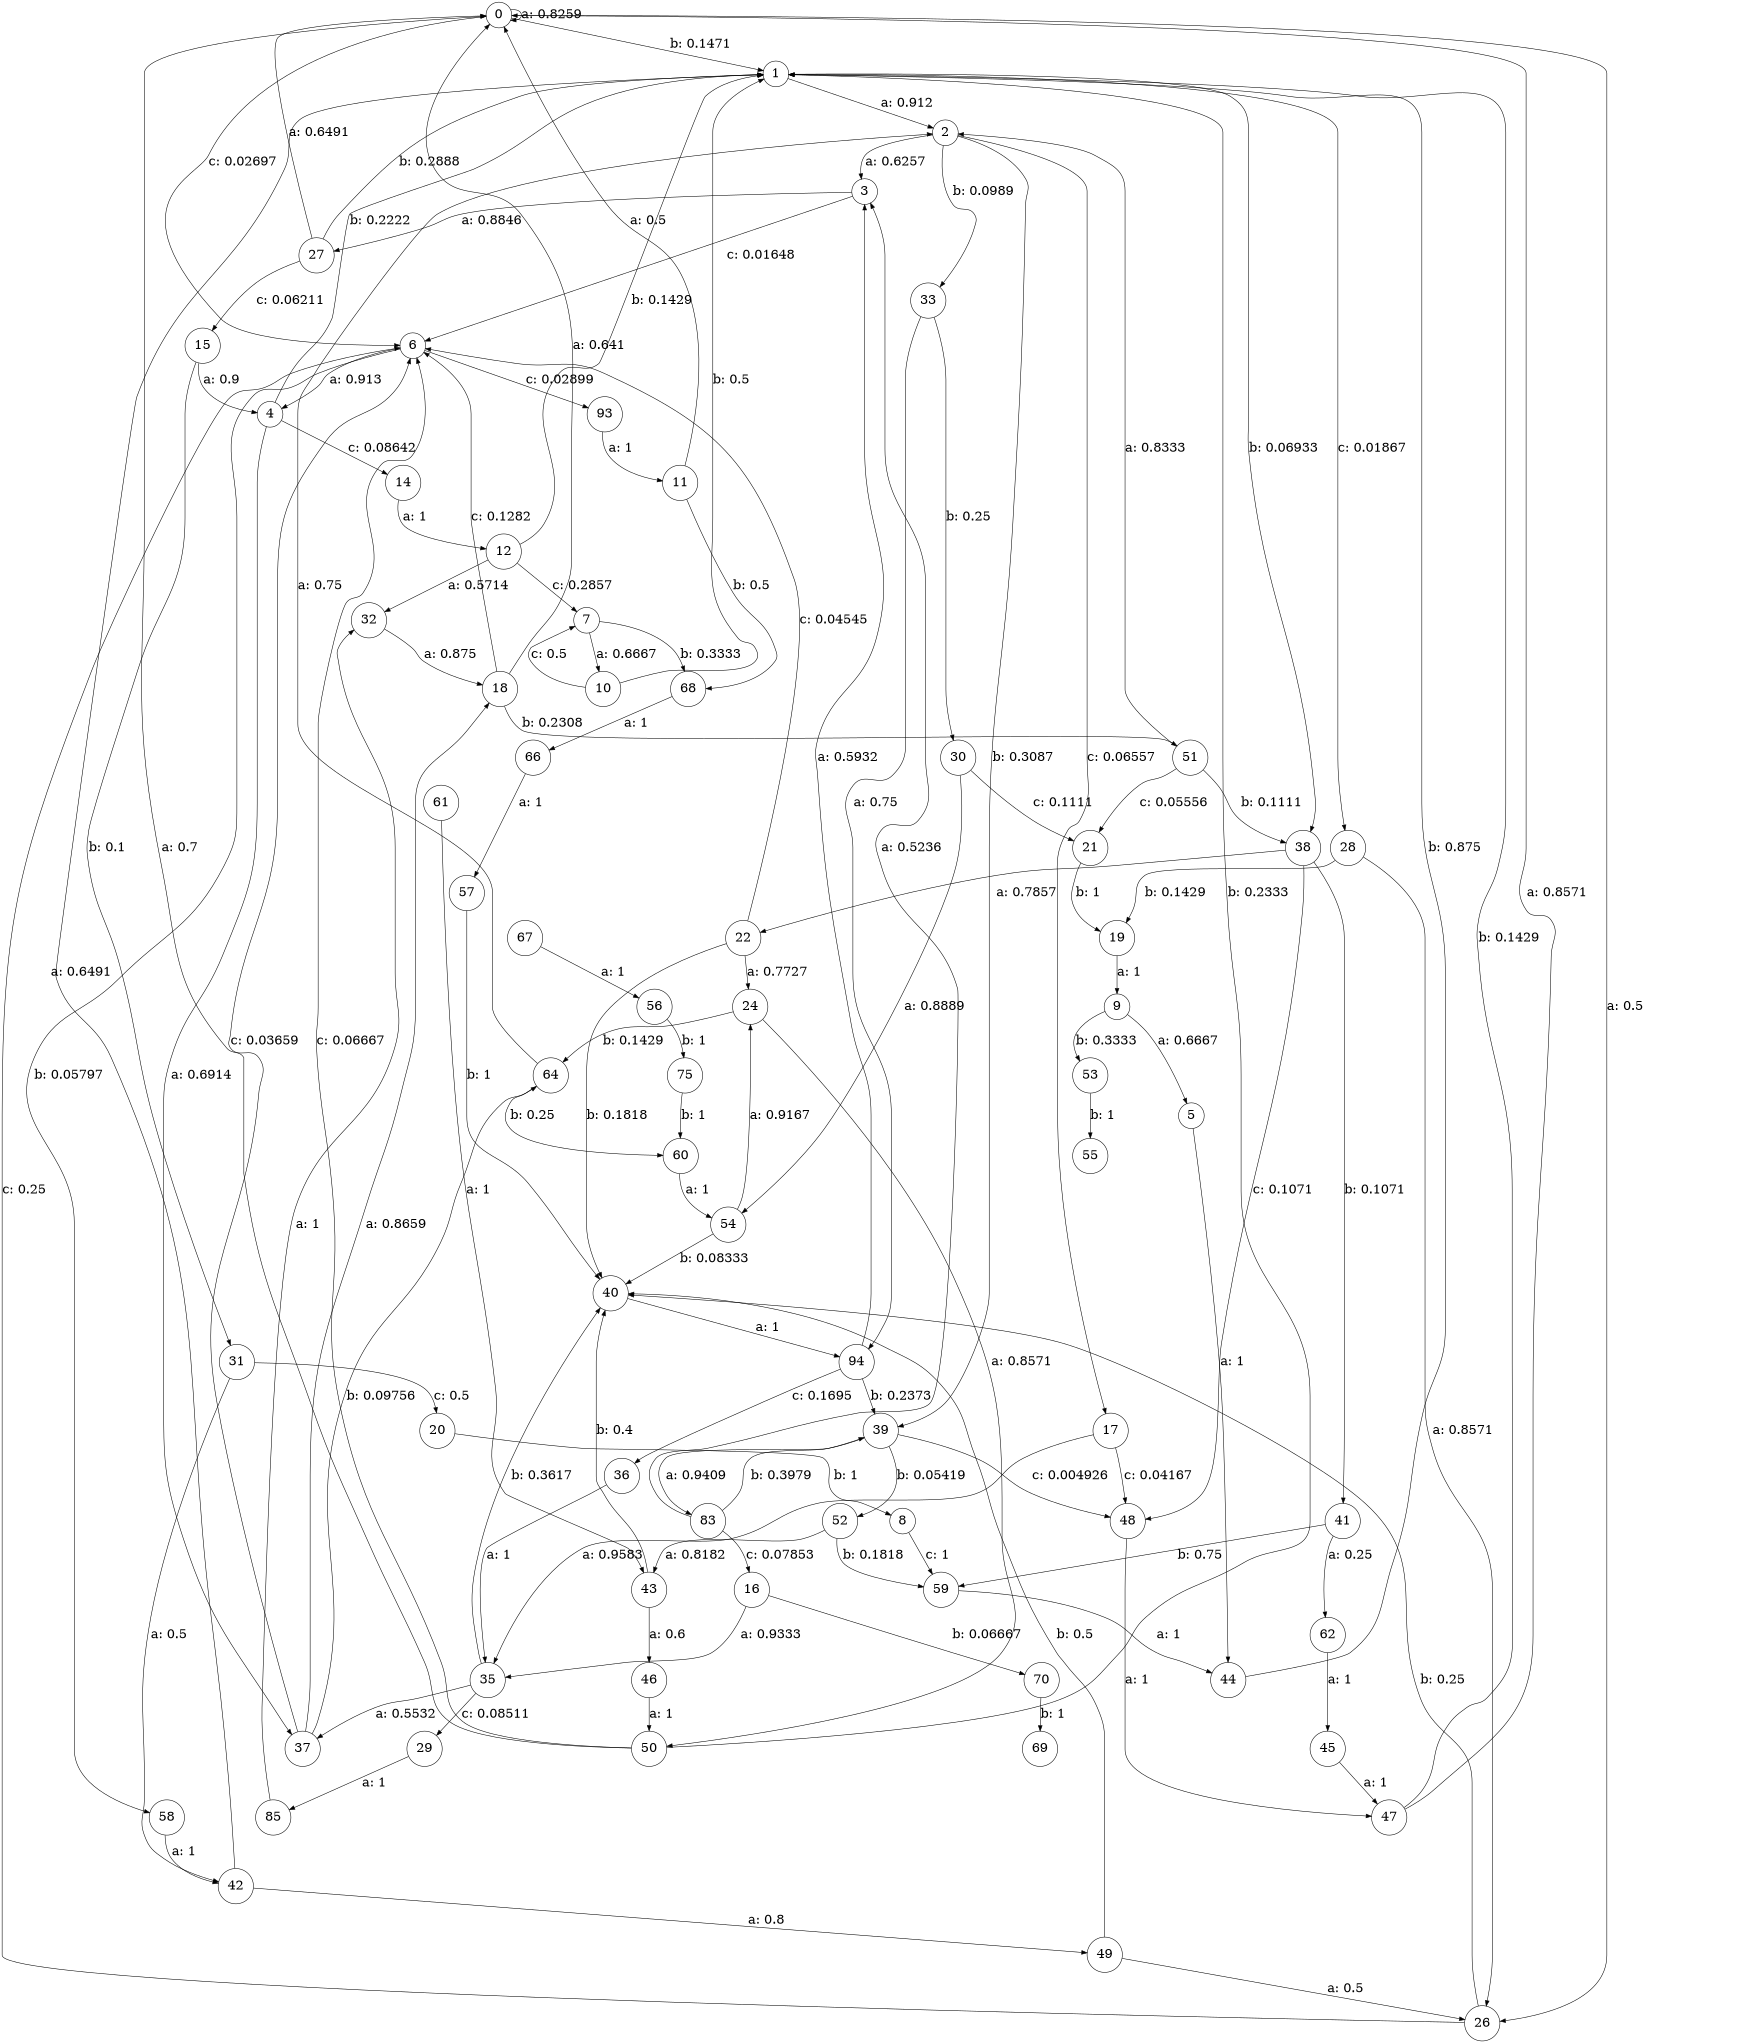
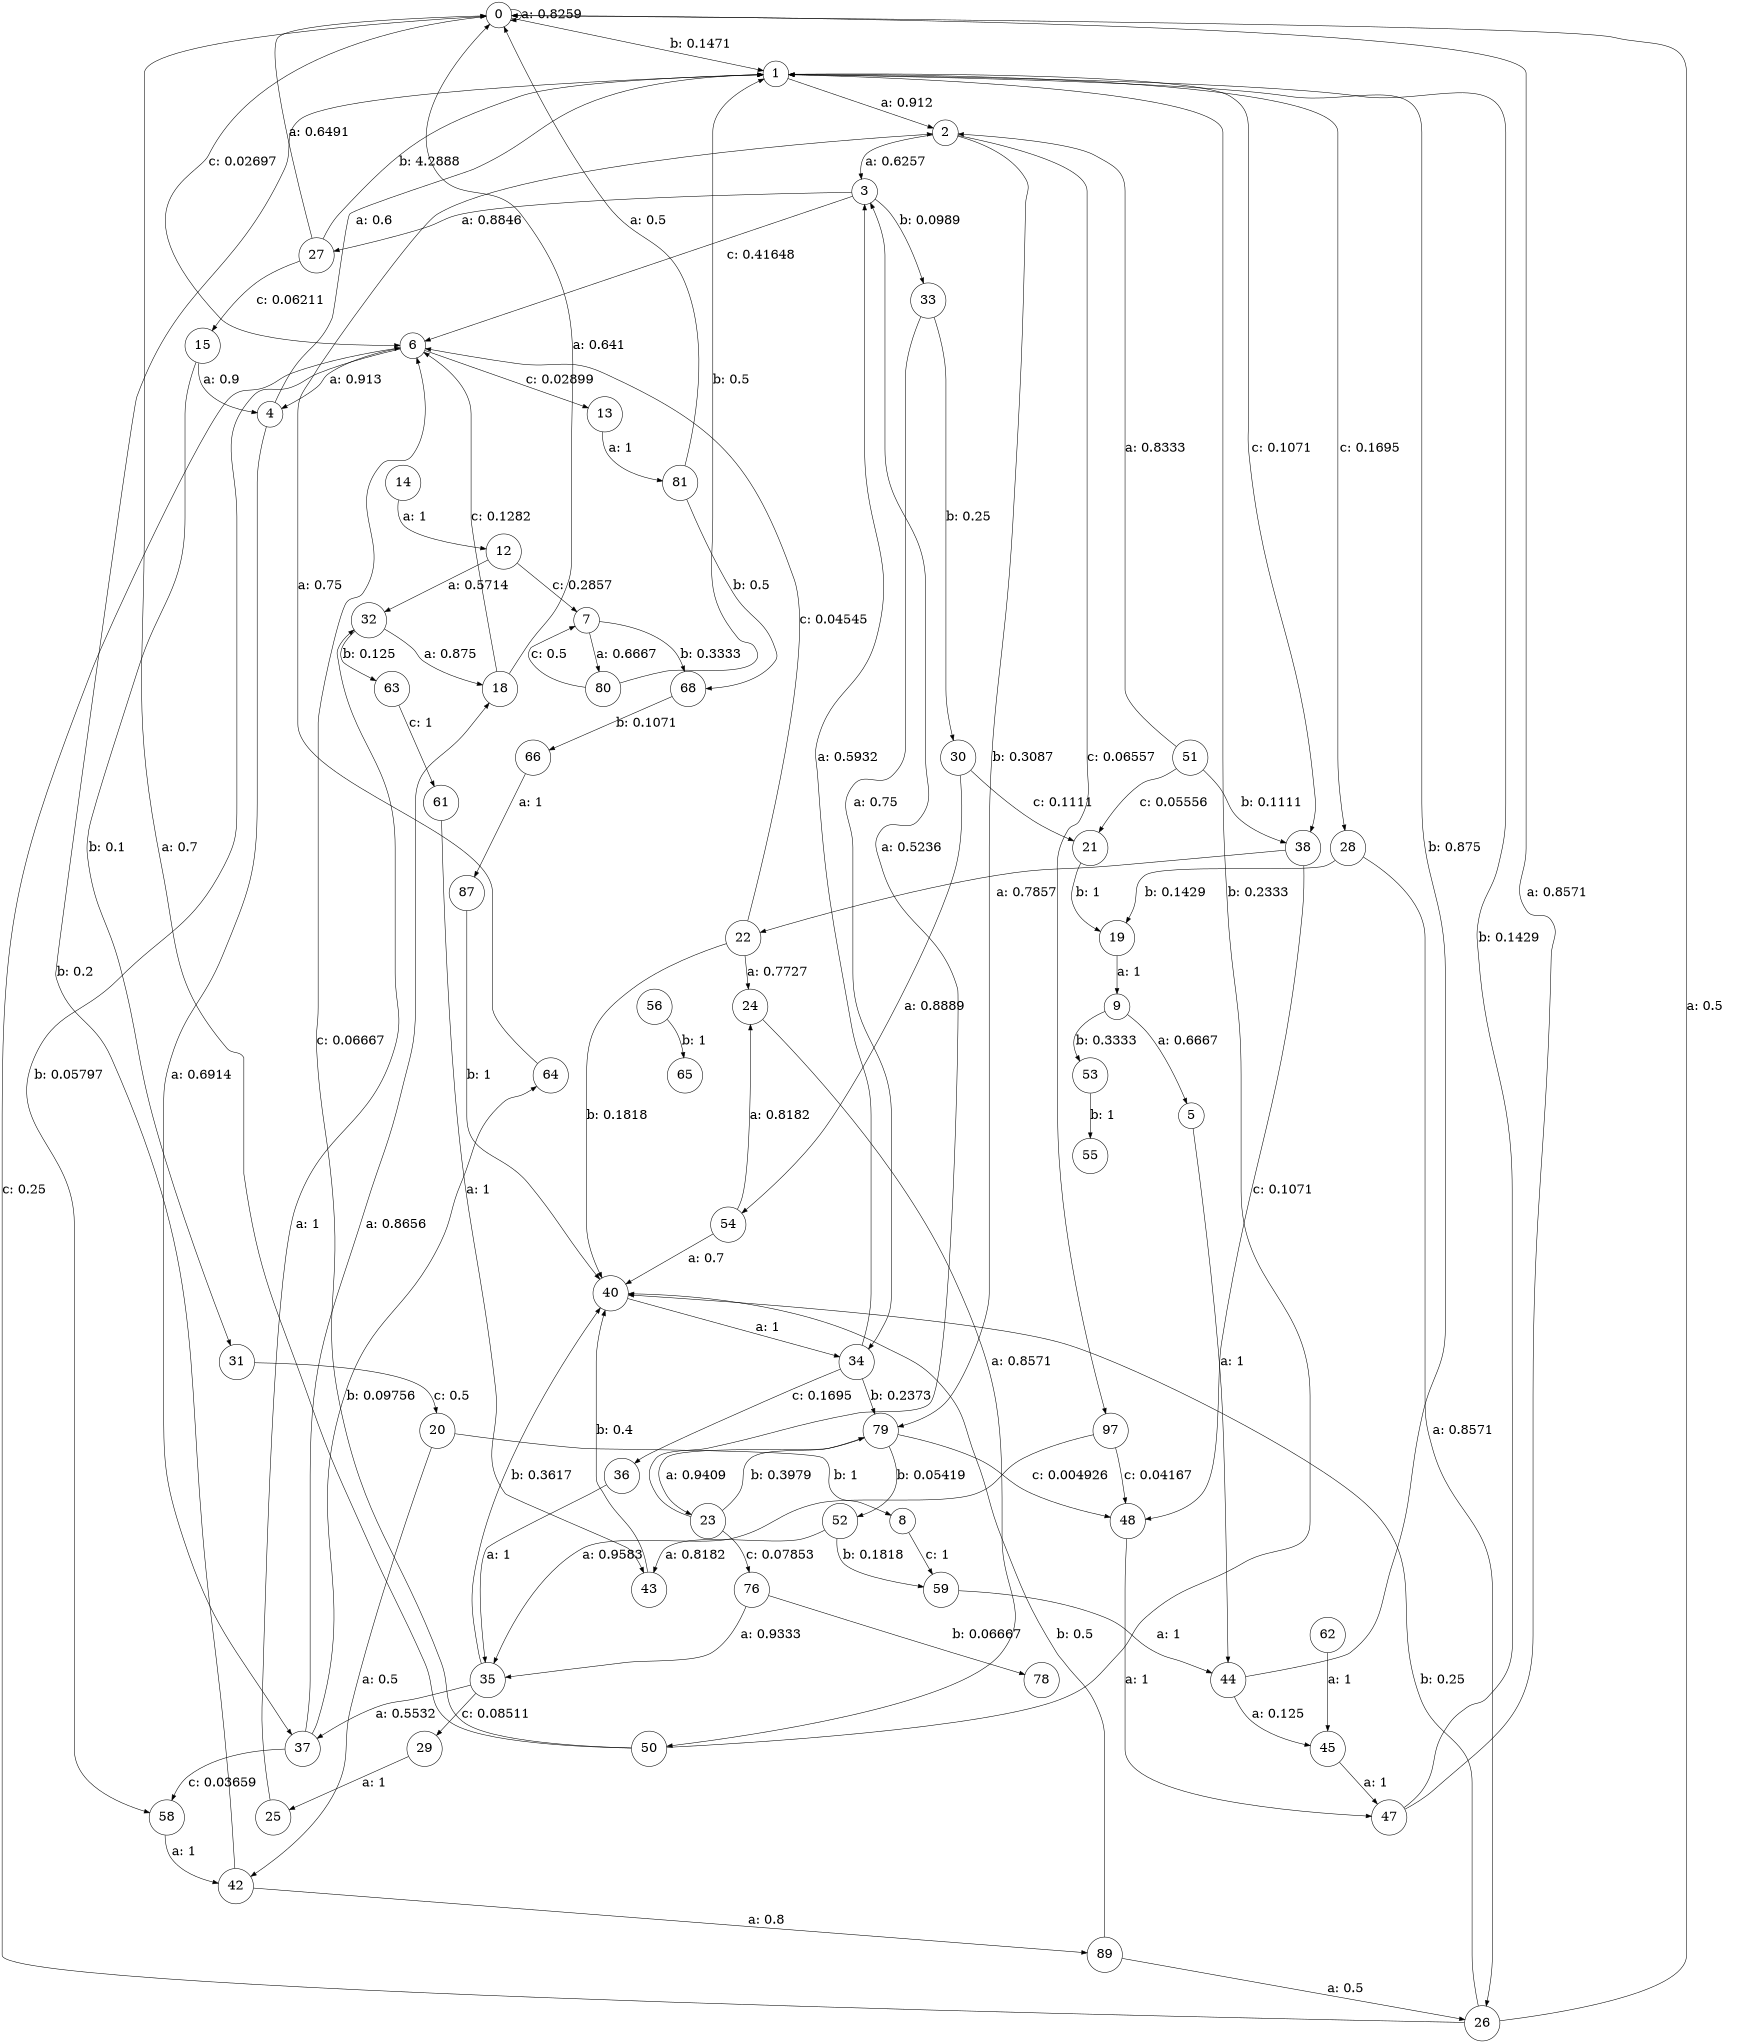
edge "27" -> "1": label "b: 0.2888   " -> "b: 4.2888   "
edge "2" -> "33": now "3" -> "33"
edge "4" -> "1": label "b: 0.2222   " -> "a: 0.6      "
edge "3" -> "6": label "c: 0.01648  " -> "c: 0.41648  "
edge "12" -> "1": removed, label "b: 0.1429"
node "93": label "93" -> "13"
edge "4" -> "14": removed, label "c: 0.08642"
edge "1" -> "38": label "b: 0.06933  " -> "c: 0.1071   "
edge "1" -> "28": label "c: 0.01867  " -> "c: 0.1695   "
node "11": label "11" -> "81"
edge "0" -> "26": reversed
node "63": added
node "10": label "10" -> "80"
edge "68" -> "66": label "a: 1        " -> "b: 0.1071   "
edge "18" -> "51": removed, label "b: 0.2308"
node "57": label "57" -> "87"
node "67": removed
edge "42" -> "1": label "a: 0.6491   " -> "b: 0.2      "
edge "24" -> "64": removed, label "b: 0.1429"
edge "37" -> "6": now "37" -> "58"
node "75": label "75" -> "65"
edge "54" -> "24": label "a: 0.9167   " -> "a: 0.8182   "
node "60": removed
edge "37" -> "18": label "a: 0.8659   " -> "a: 0.8656   "
edge "54" -> "40": label "b: 0.08333  " -> "a: 0.7      "
node "94": label "94" -> "34"
node "39": label "39" -> "79"
node "17": label "17" -> "97"
node "83": label "83" -> "23"
node "41": removed
node "16": label "16" -> "76"
edge "31" -> "42": now "20" -> "42"
node "46": removed
node "70": label "70" -> "78"
edge "44" -> "45": added, label "a: 0.125"
node "69": removed
node "85": label "85" -> "25"
node "49": label "49" -> "89"
